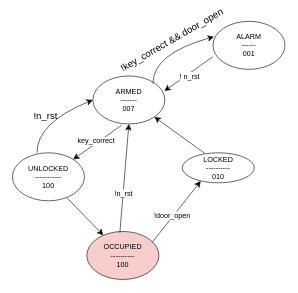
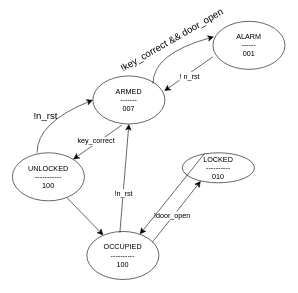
edge "LOCKED ---------- 010" -> "ARMED ------- 007": now "LOCKED ---------- 010" -> "OCCUPIED ---------- 100"
node "OCCUPIED ---------- 100": fillcolor #f8cecc -> #ffffff
